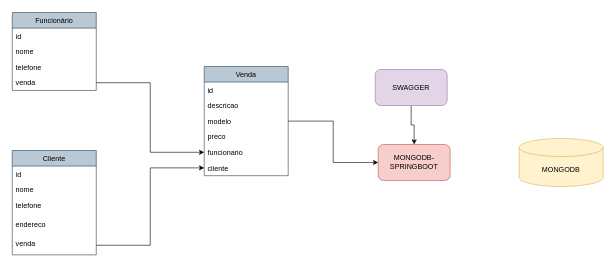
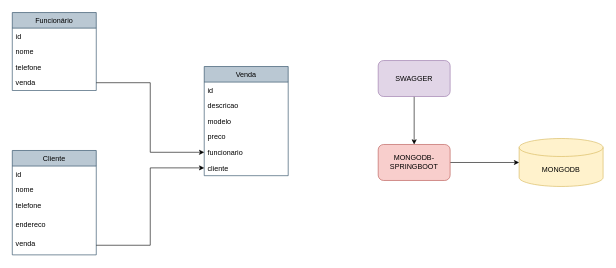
node "SWAGGER": moved (411, 87) -> (414, 78)
edge "modelo" -> "MONGODB-SPRINGBOOT": removed
edge "MONGODB-SPRINGBOOT" -> "MONGODB": added
